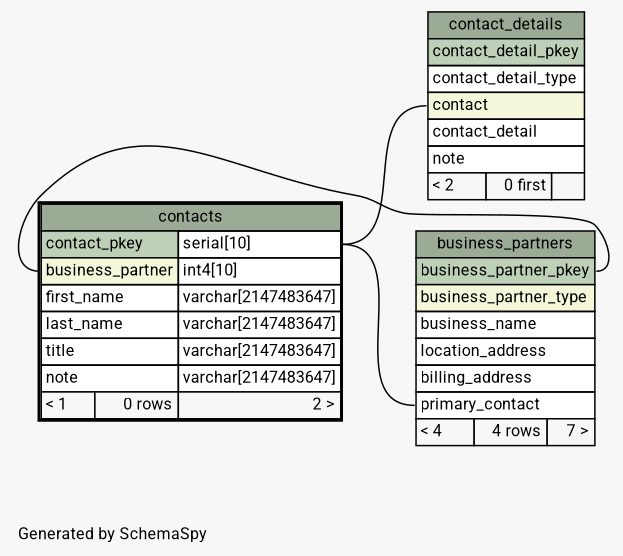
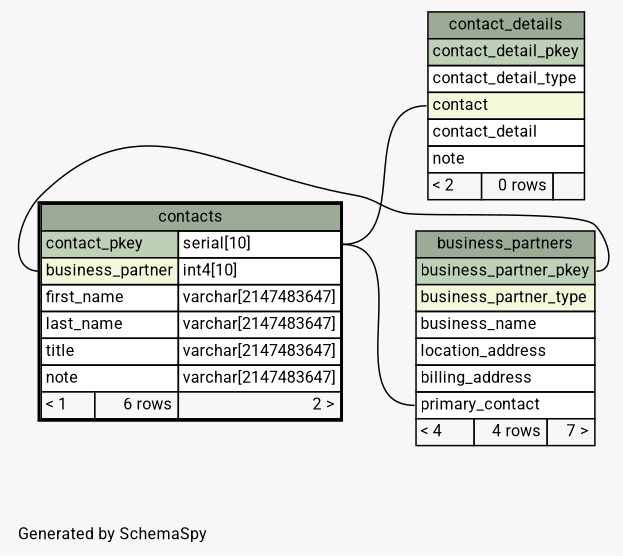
node "contact_details": text "0 first" -> "0 rows"
node "contacts": text "0 rows" -> "6 rows"
